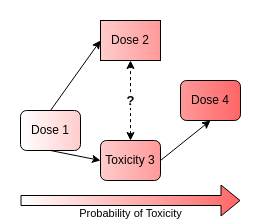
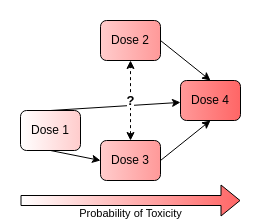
node "Dose 2": shape rectangle -> rounded rectangle
edge "Dose 2" -> "Dose 4": added
edge "Dose 1" -> "Dose 2": now "Dose 1" -> "Dose 4"
node "Toxicity 3": label "Toxicity 3" -> "Dose 3"
